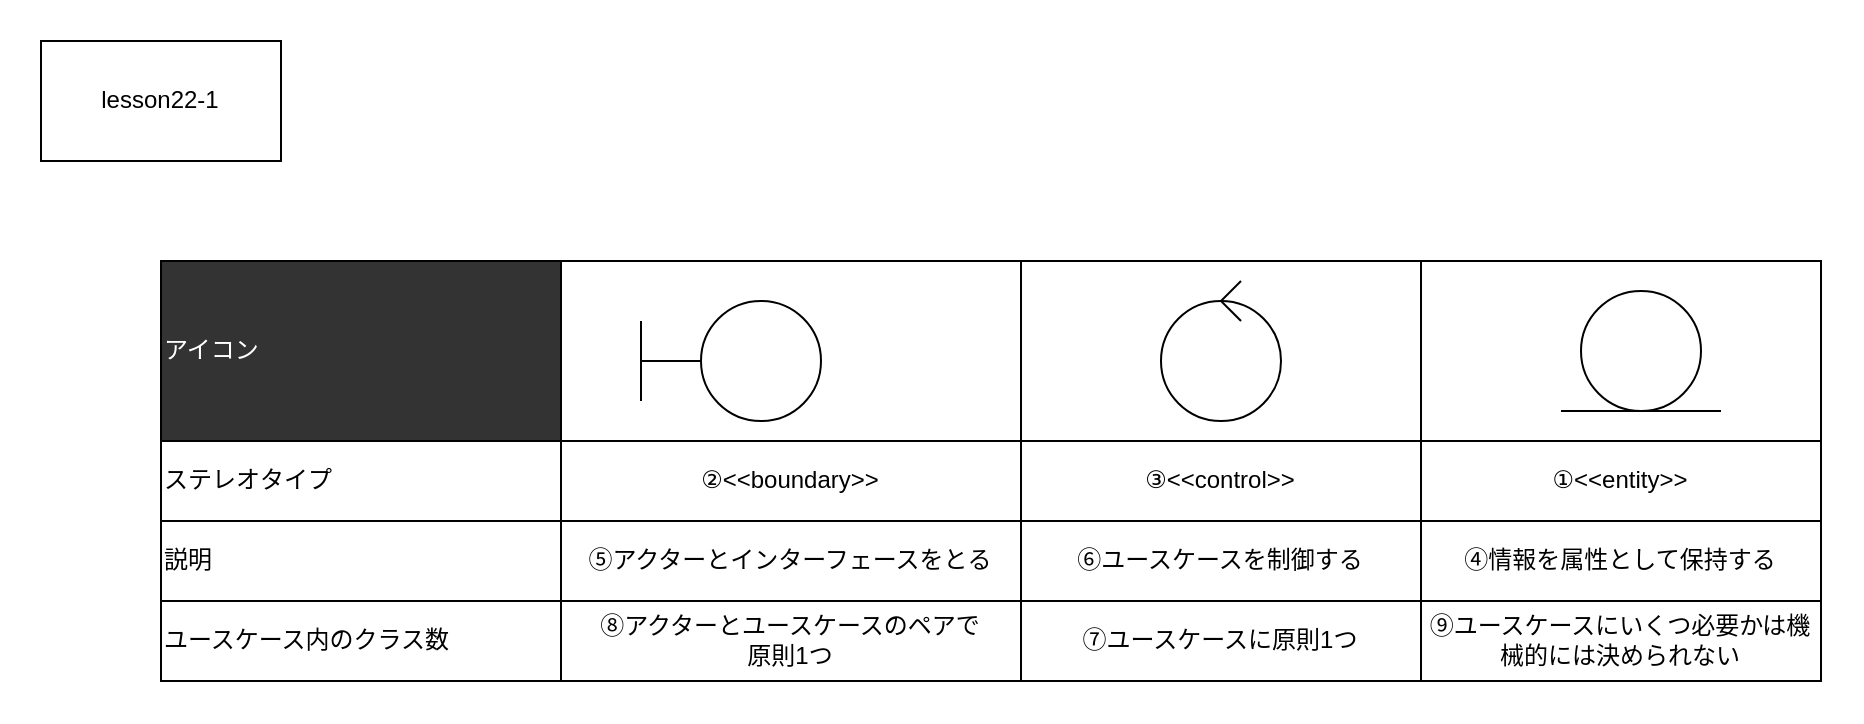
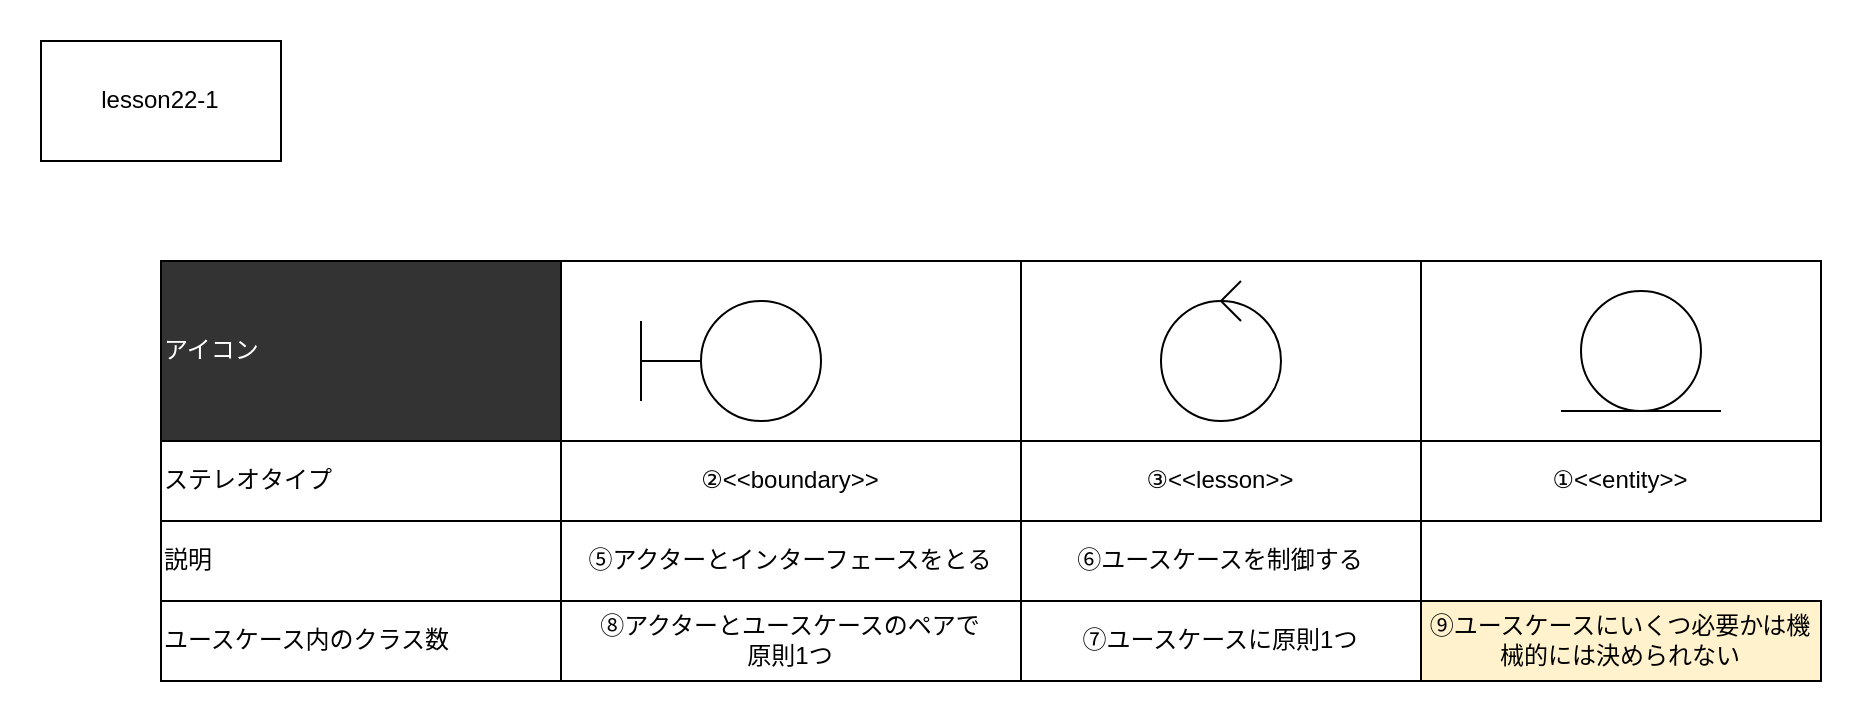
node "③<<control>>": label "③<<control>>" -> "③<<lesson>>"
node "④情報を属性として保持する": removed
node "⑨ユースケースにいくつ必要かは機械的には決められない": fillcolor #ffffff -> #fff2cc
